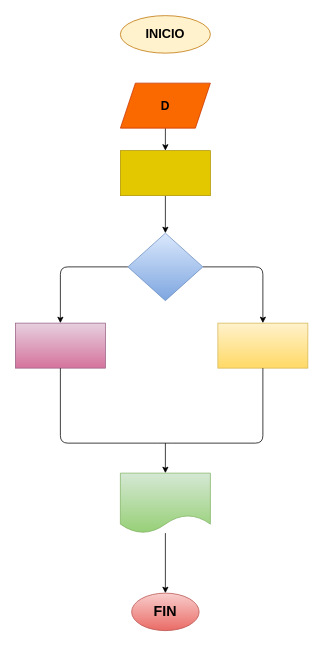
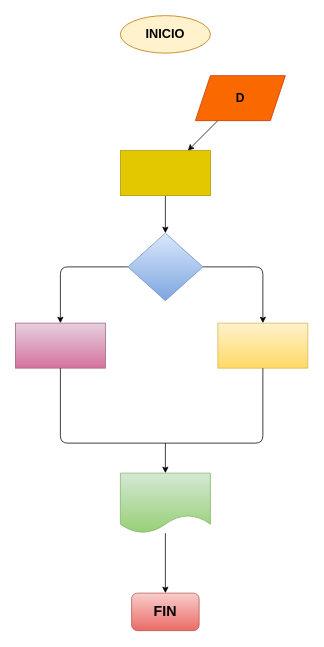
node "D": moved (165, 105) -> (240, 98)
node "FIN": shape ellipse -> rounded rectangle
